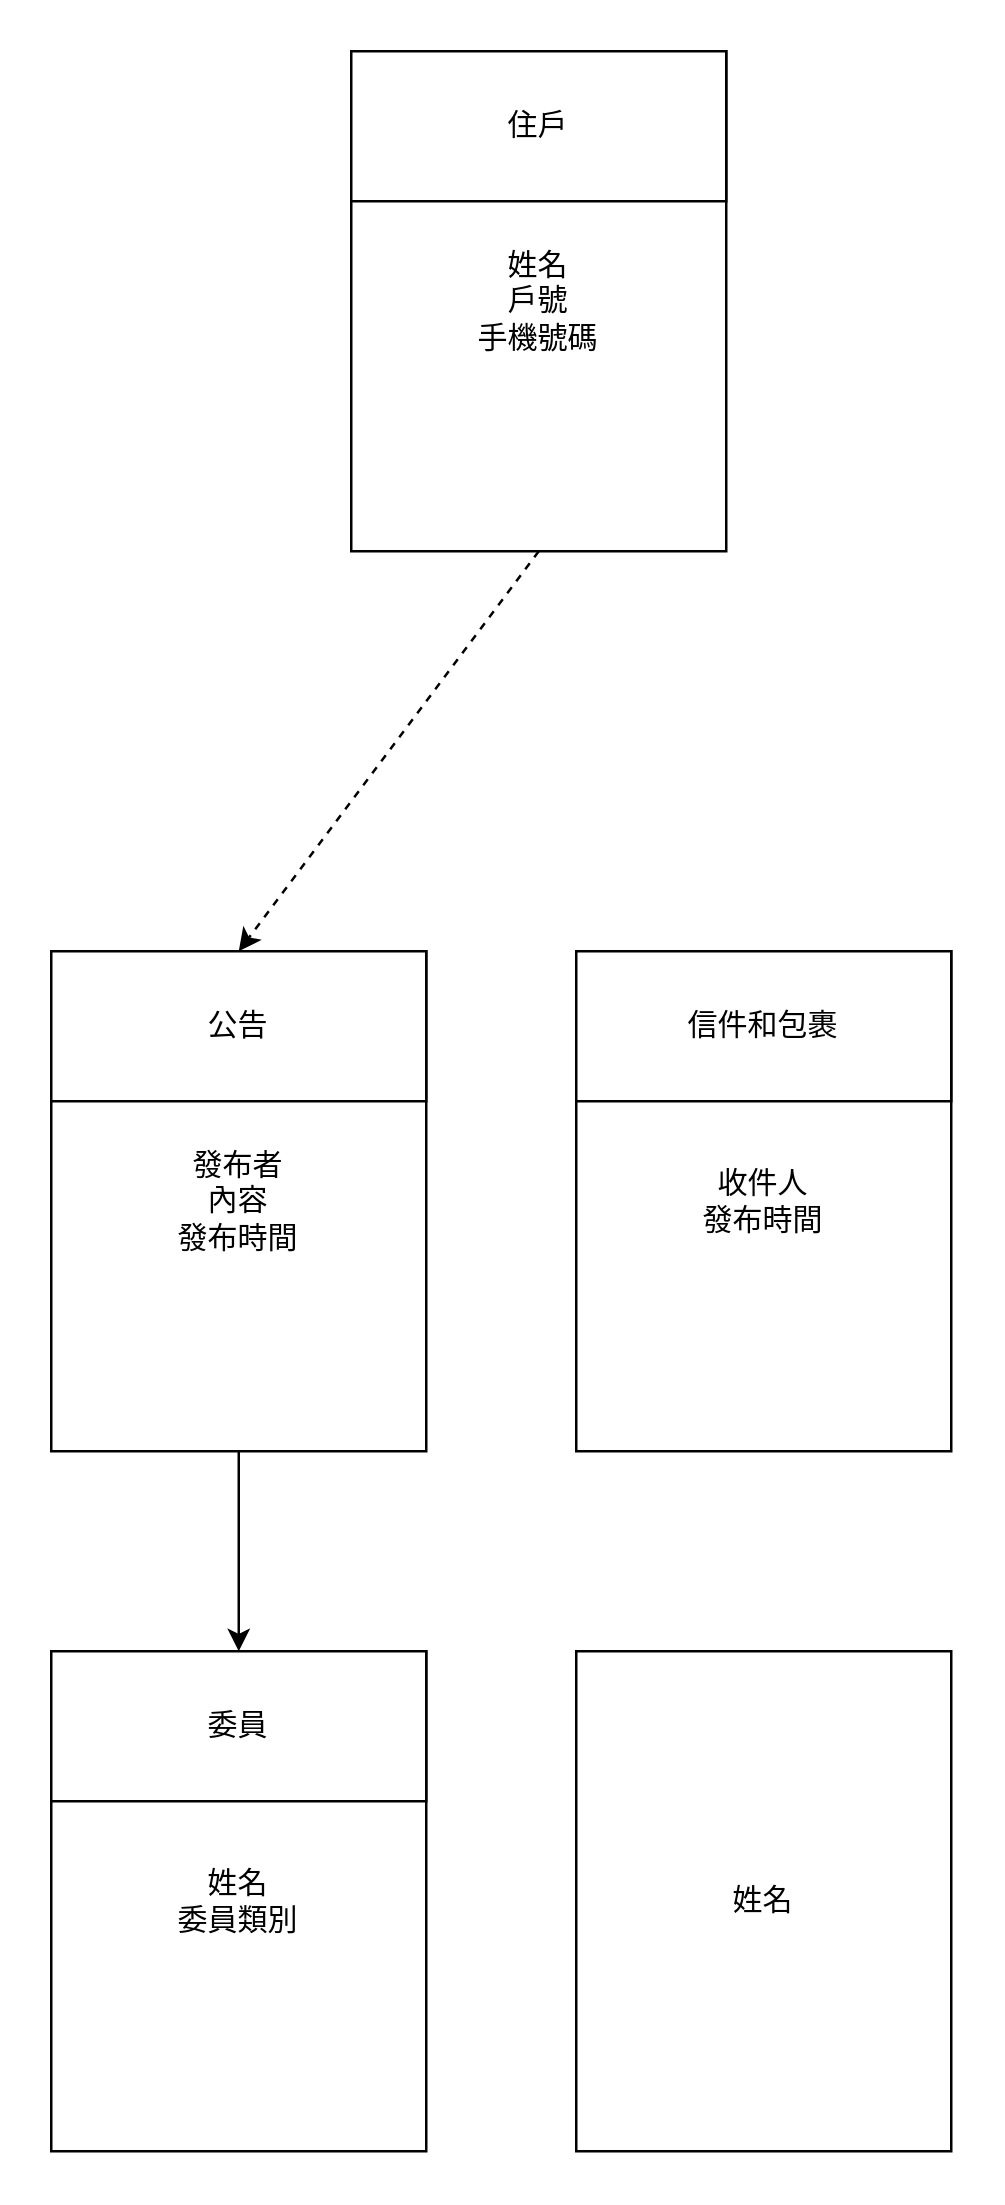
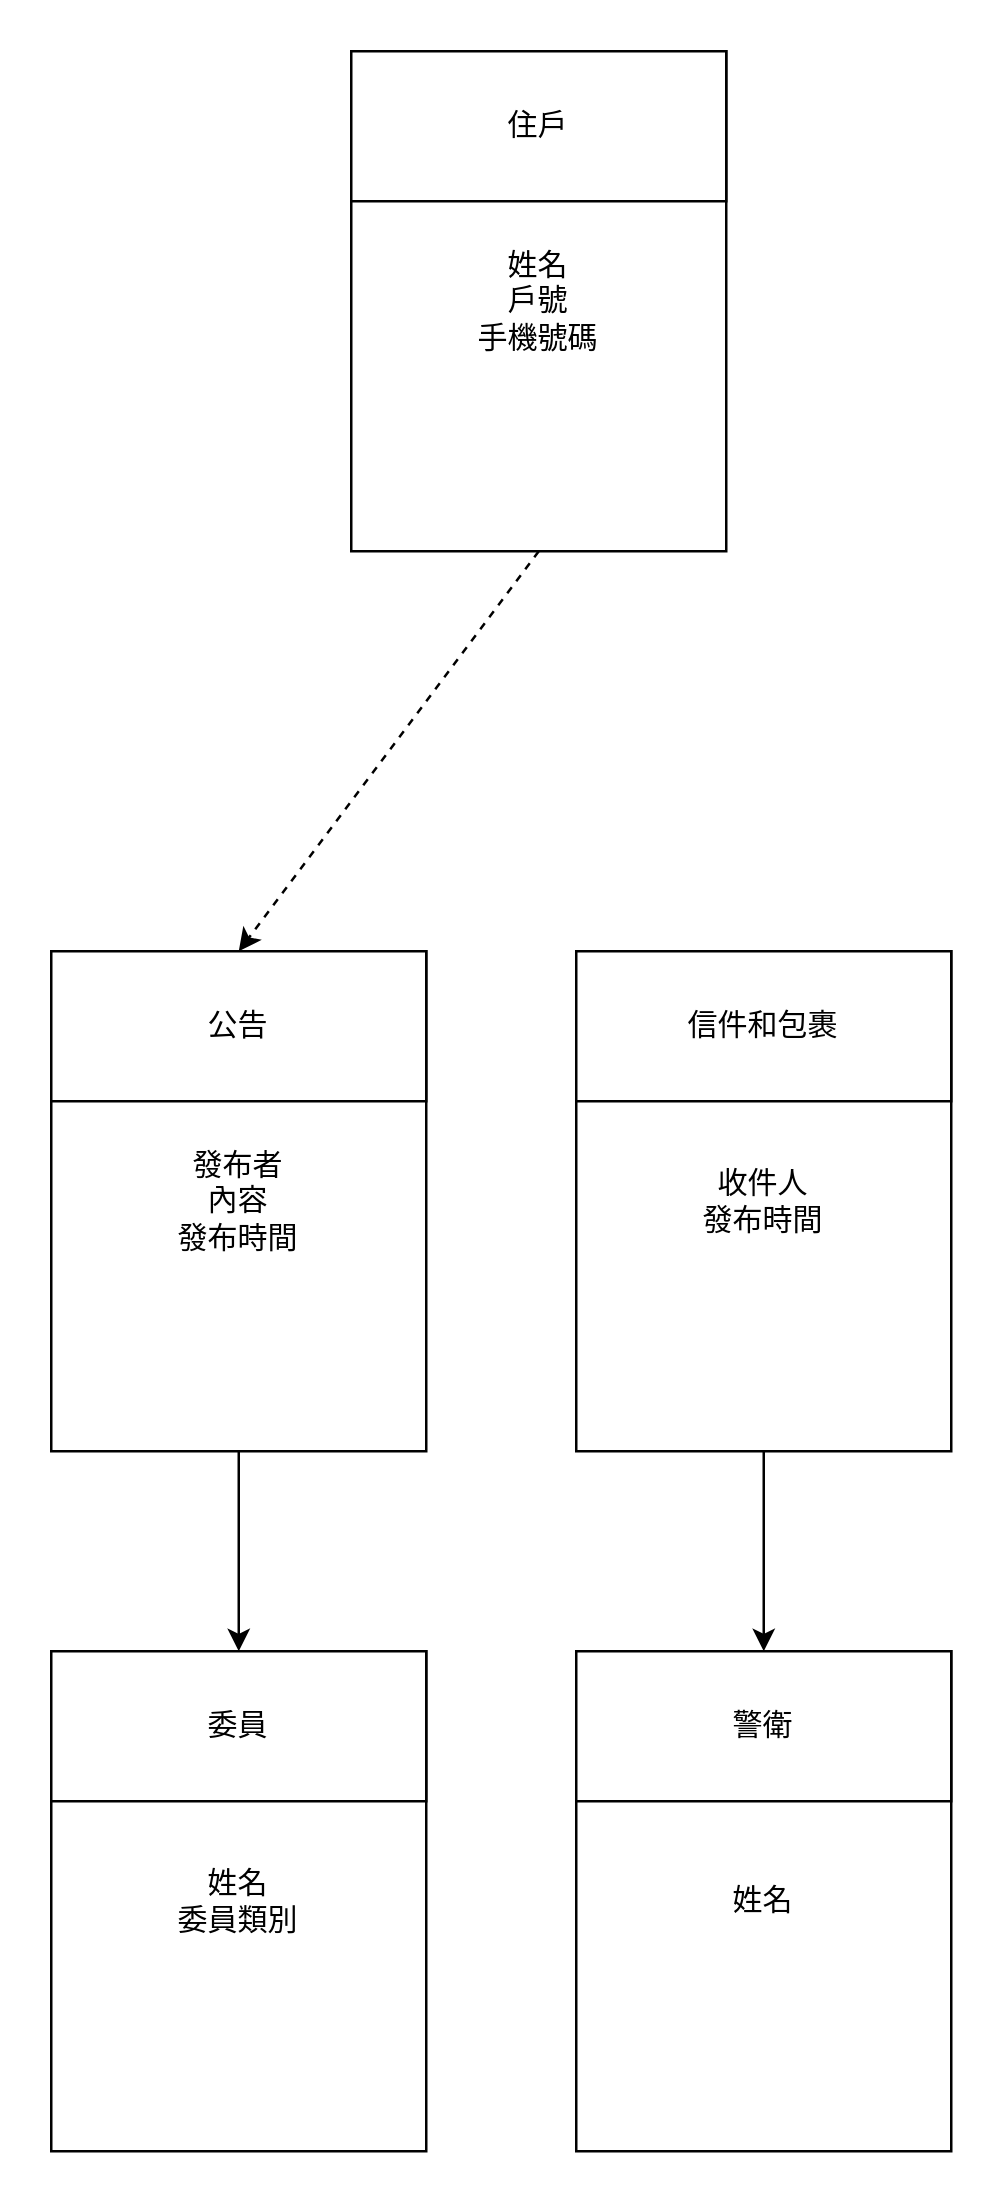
edge "收件人 發布時間" -> "警衛": added
node "警衛": added
